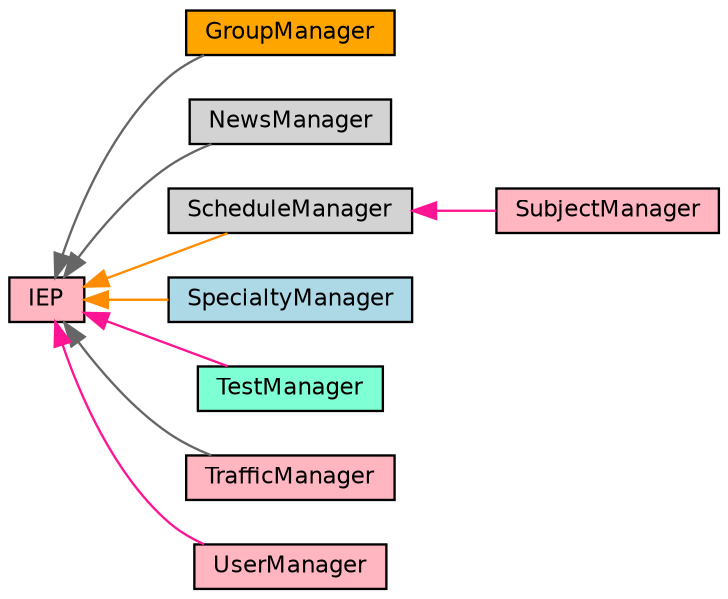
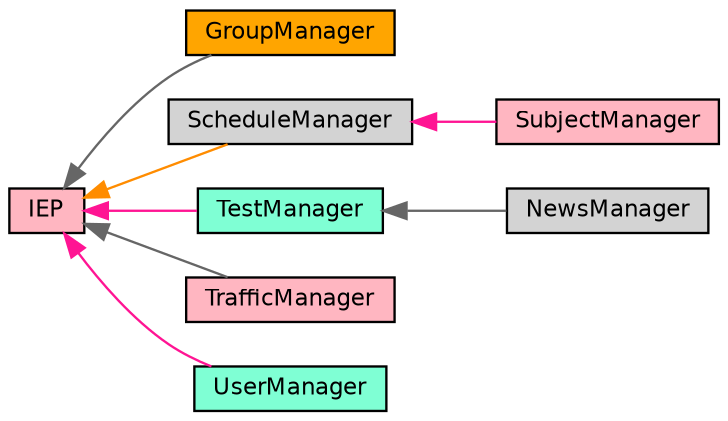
edge "NewsManager" -> "IEP": now "NewsManager" -> "TestManager"
node "SpecialtyManager": removed
node "UserManager": fillcolor lightpink -> aquamarine
